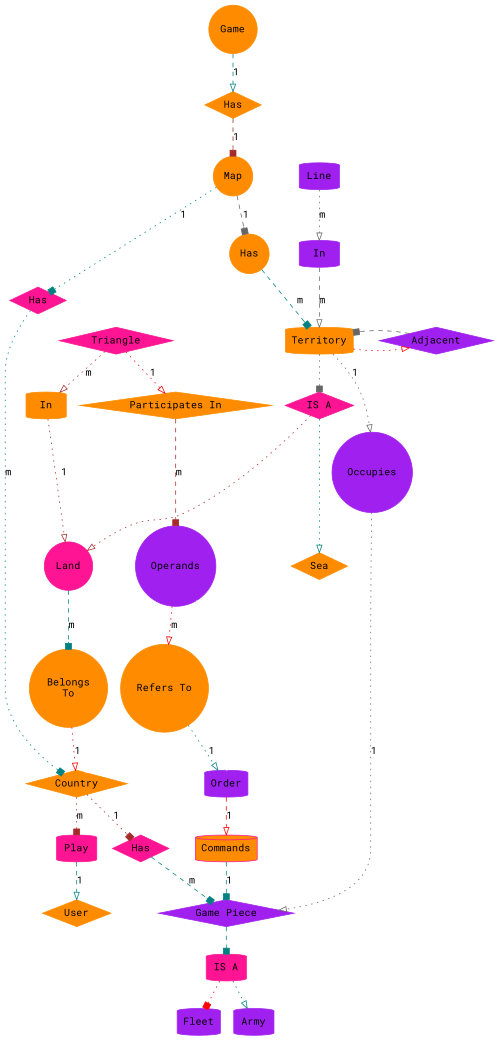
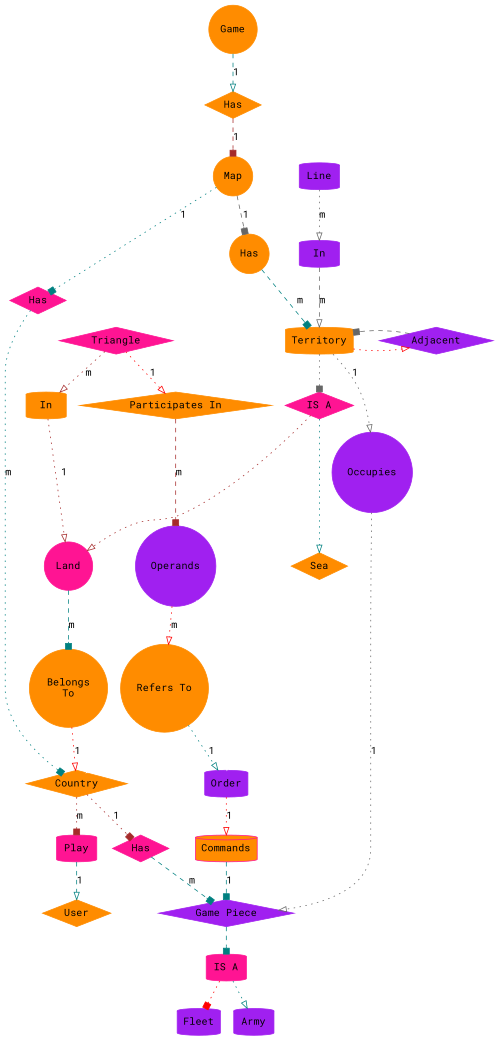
edge "Order" -> "Commands": style dashed -> dotted
